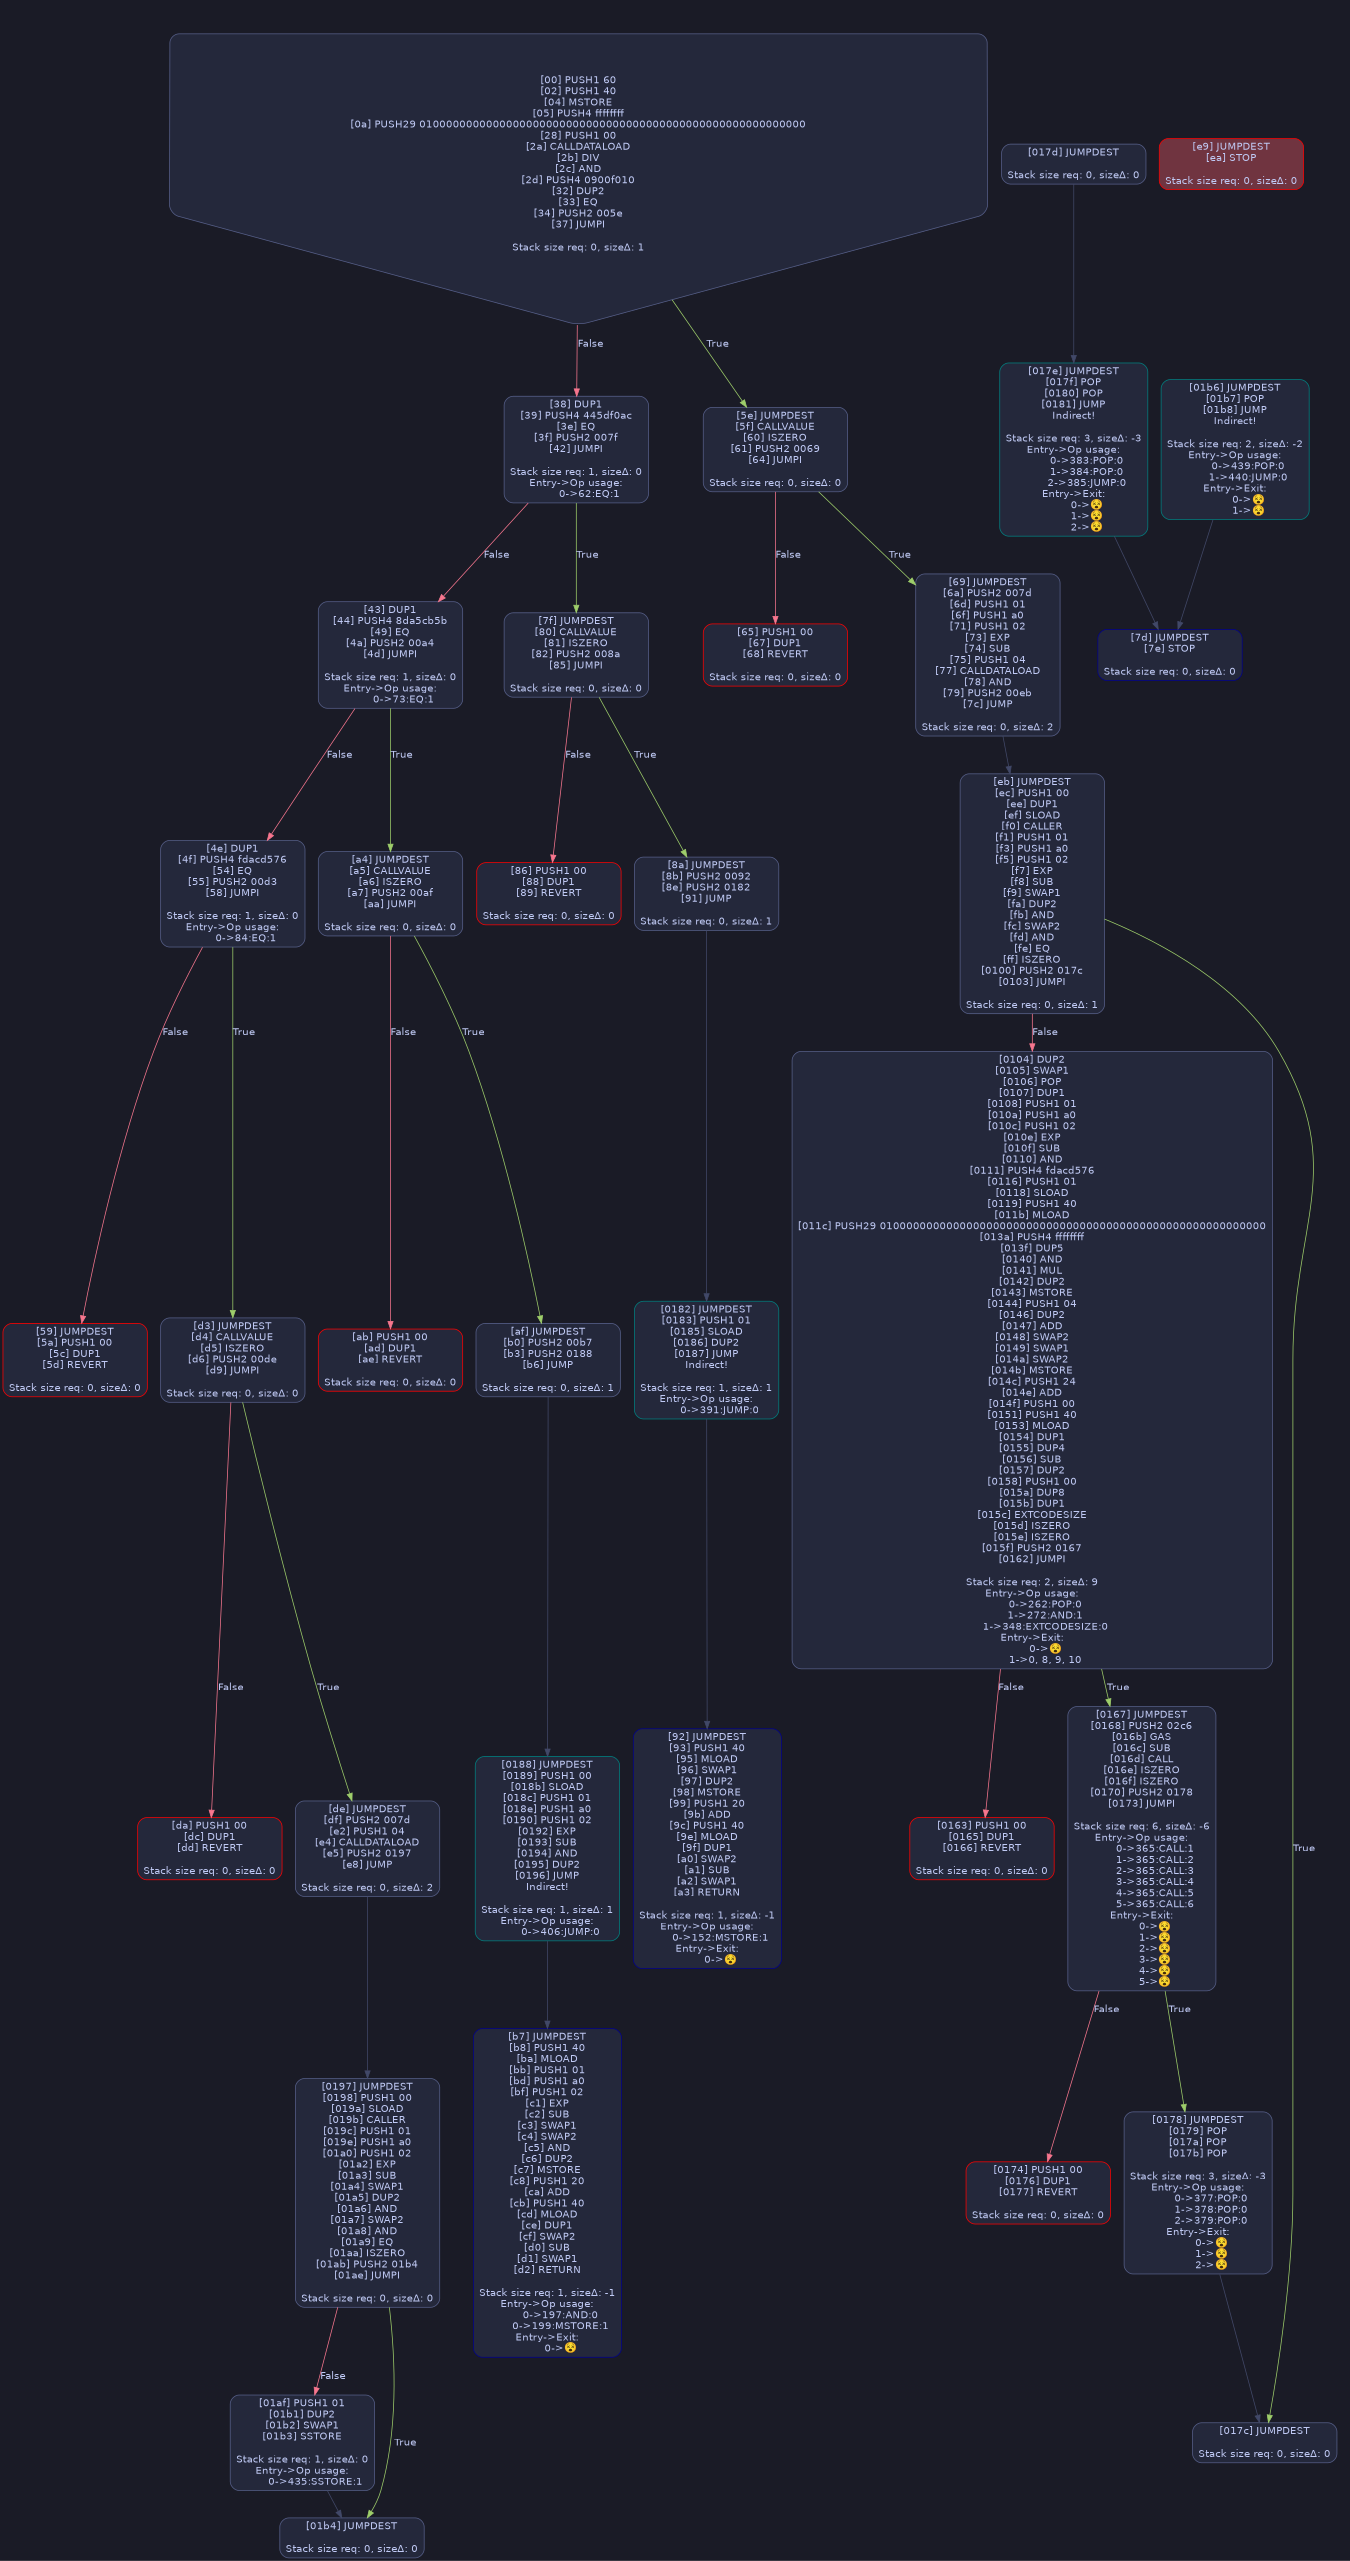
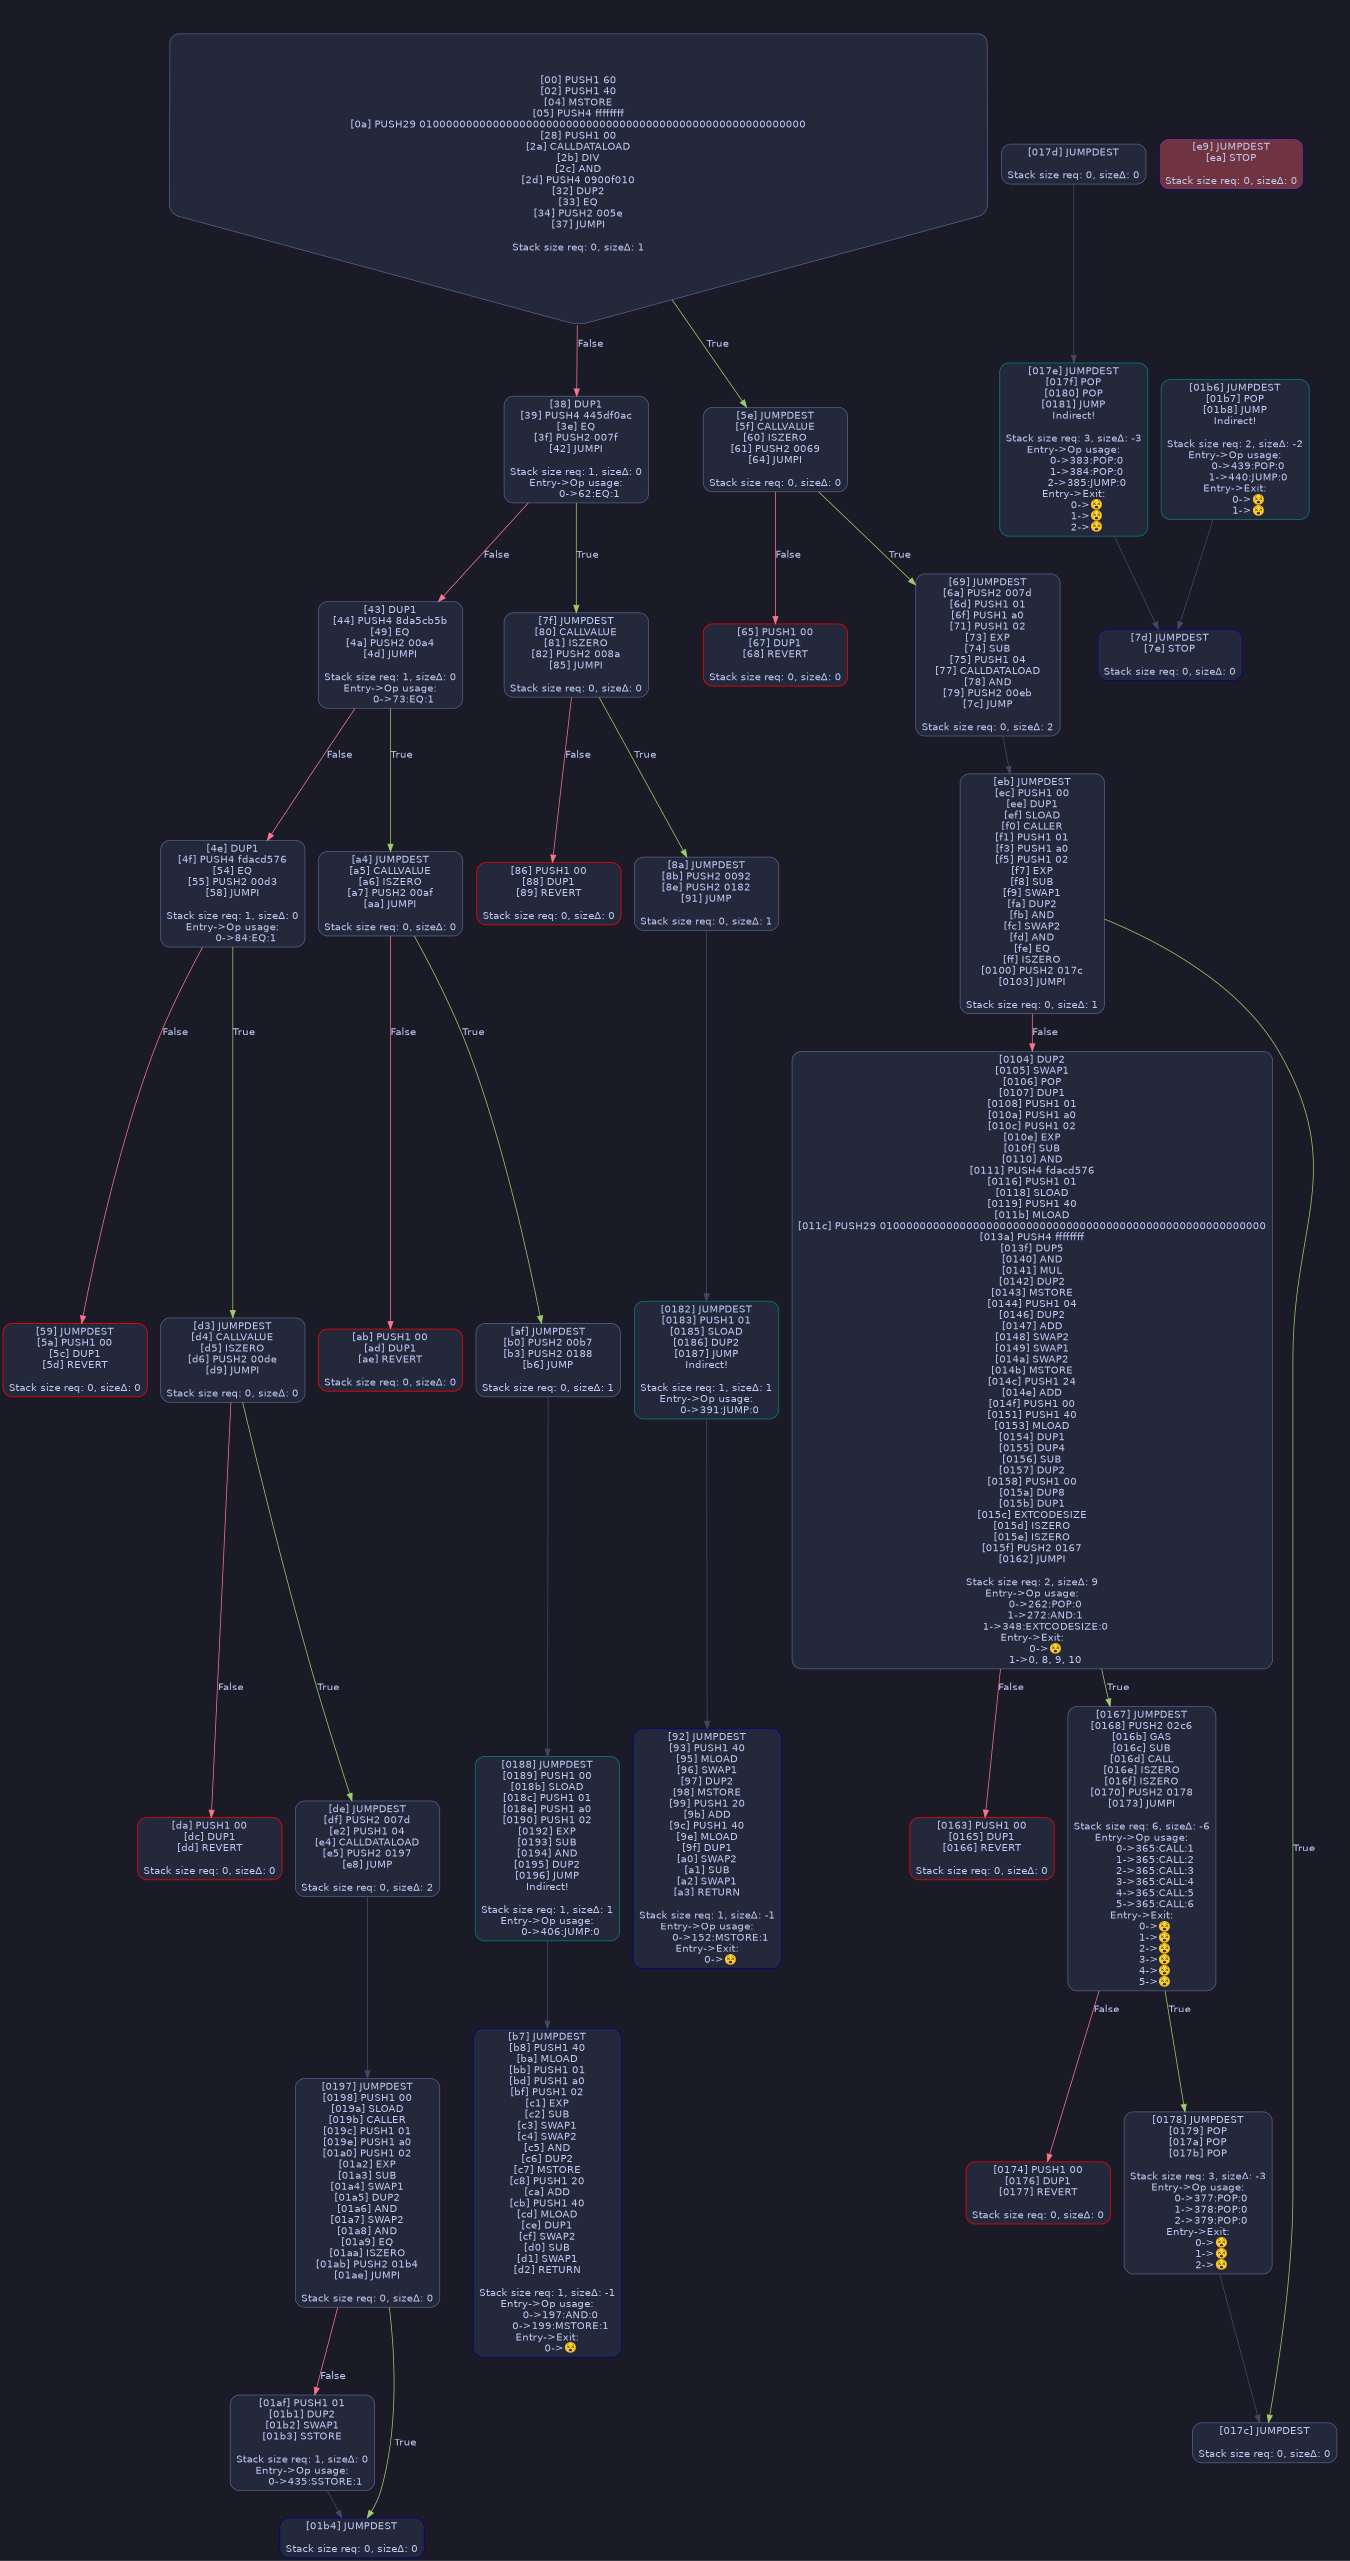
node "[e9] JUMPDEST [ea] STOP Stack size req: 0, sizeΔ: 0": color red -> darkblue
node "[01b4] JUMPDEST Stack size req: 0, sizeΔ: 0": color #565f89 -> darkblue
